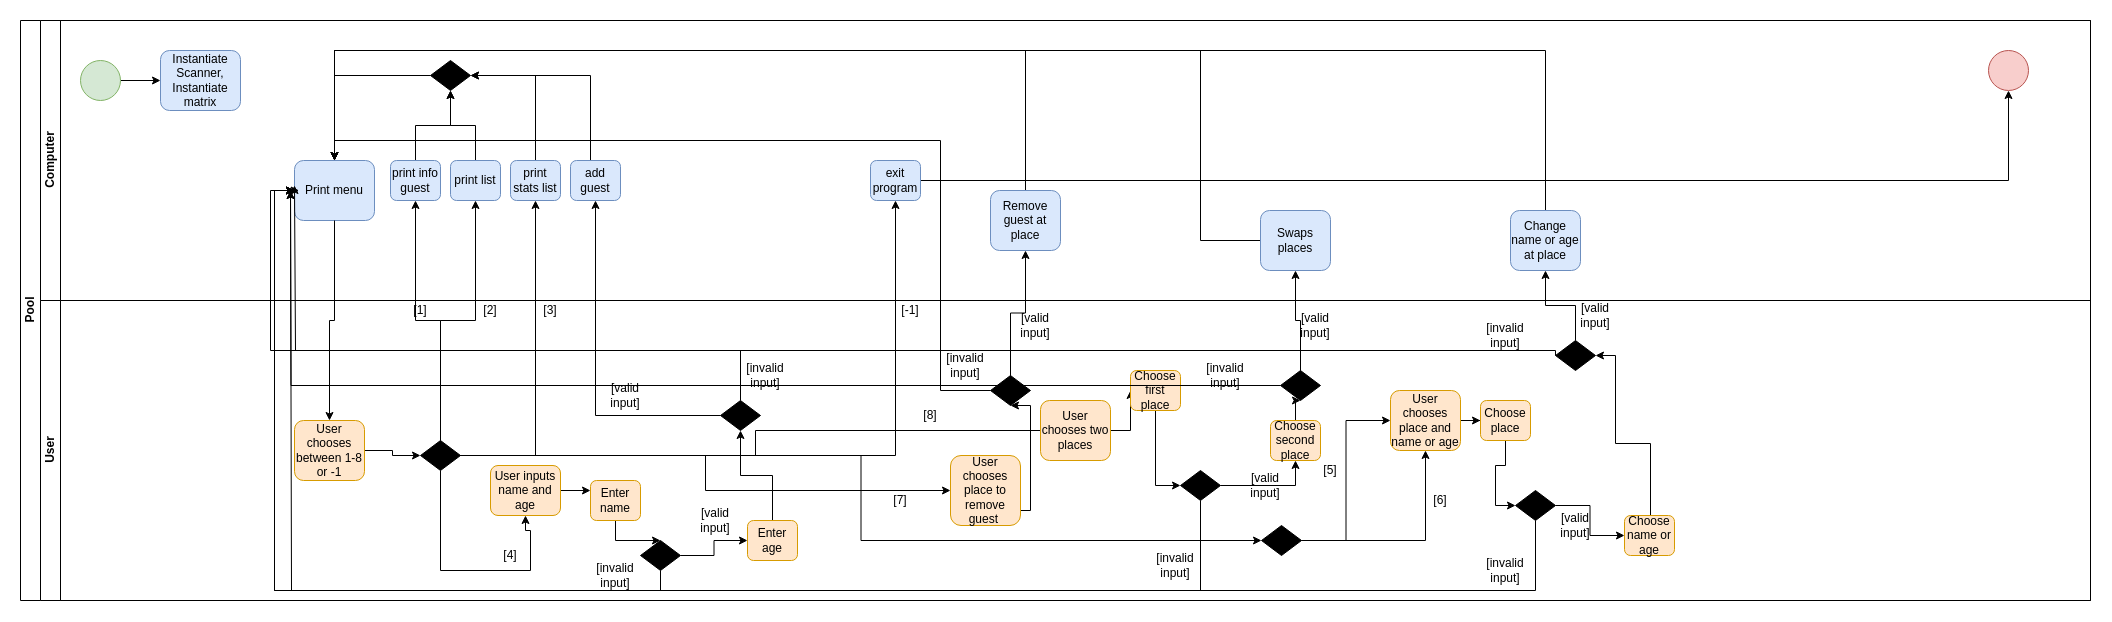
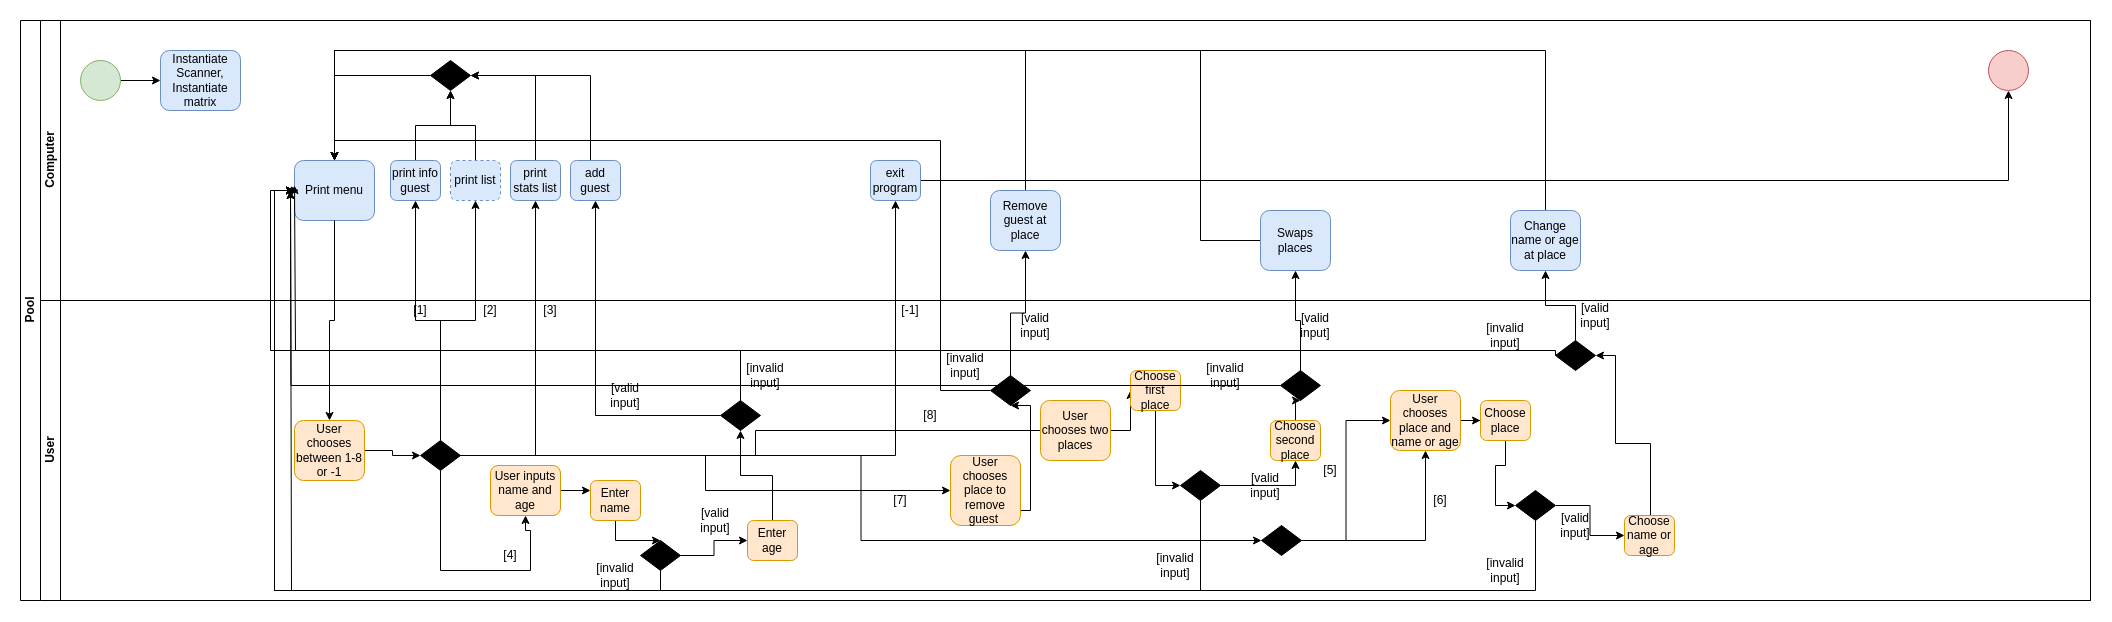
node "print list": style solid -> dashed
